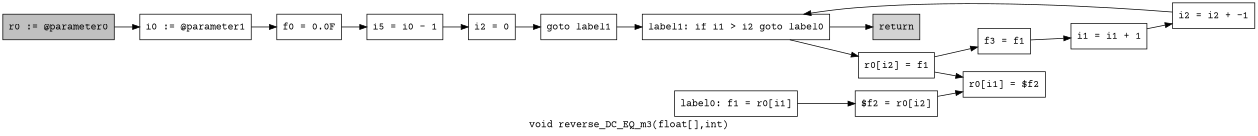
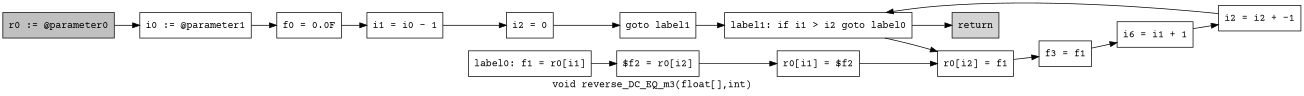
node "i5 = i0 - 1": label "i5 = i0 - 1" -> "i1 = i0 - 1"
node "i1 = i1 + 1": label "i1 = i1 + 1" -> "i6 = i1 + 1"
edge "r0[i2] = f1" -> "r0[i1] = $f2": reversed
